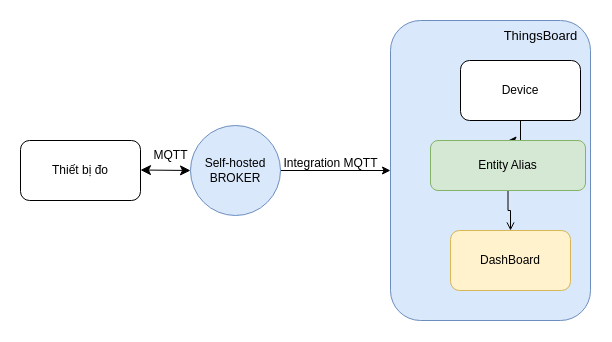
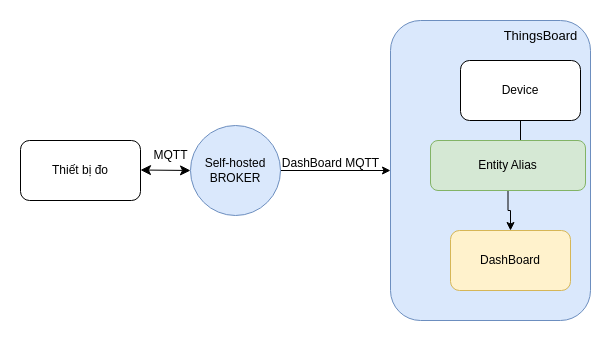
edge "Device" -> "Entity Alias": arrowhead classic -> none
node "Integration MQTT": label "Integration MQTT" -> "DashBoard MQTT"
edge "Entity Alias" -> "DashBoard": arrowhead open -> classic
